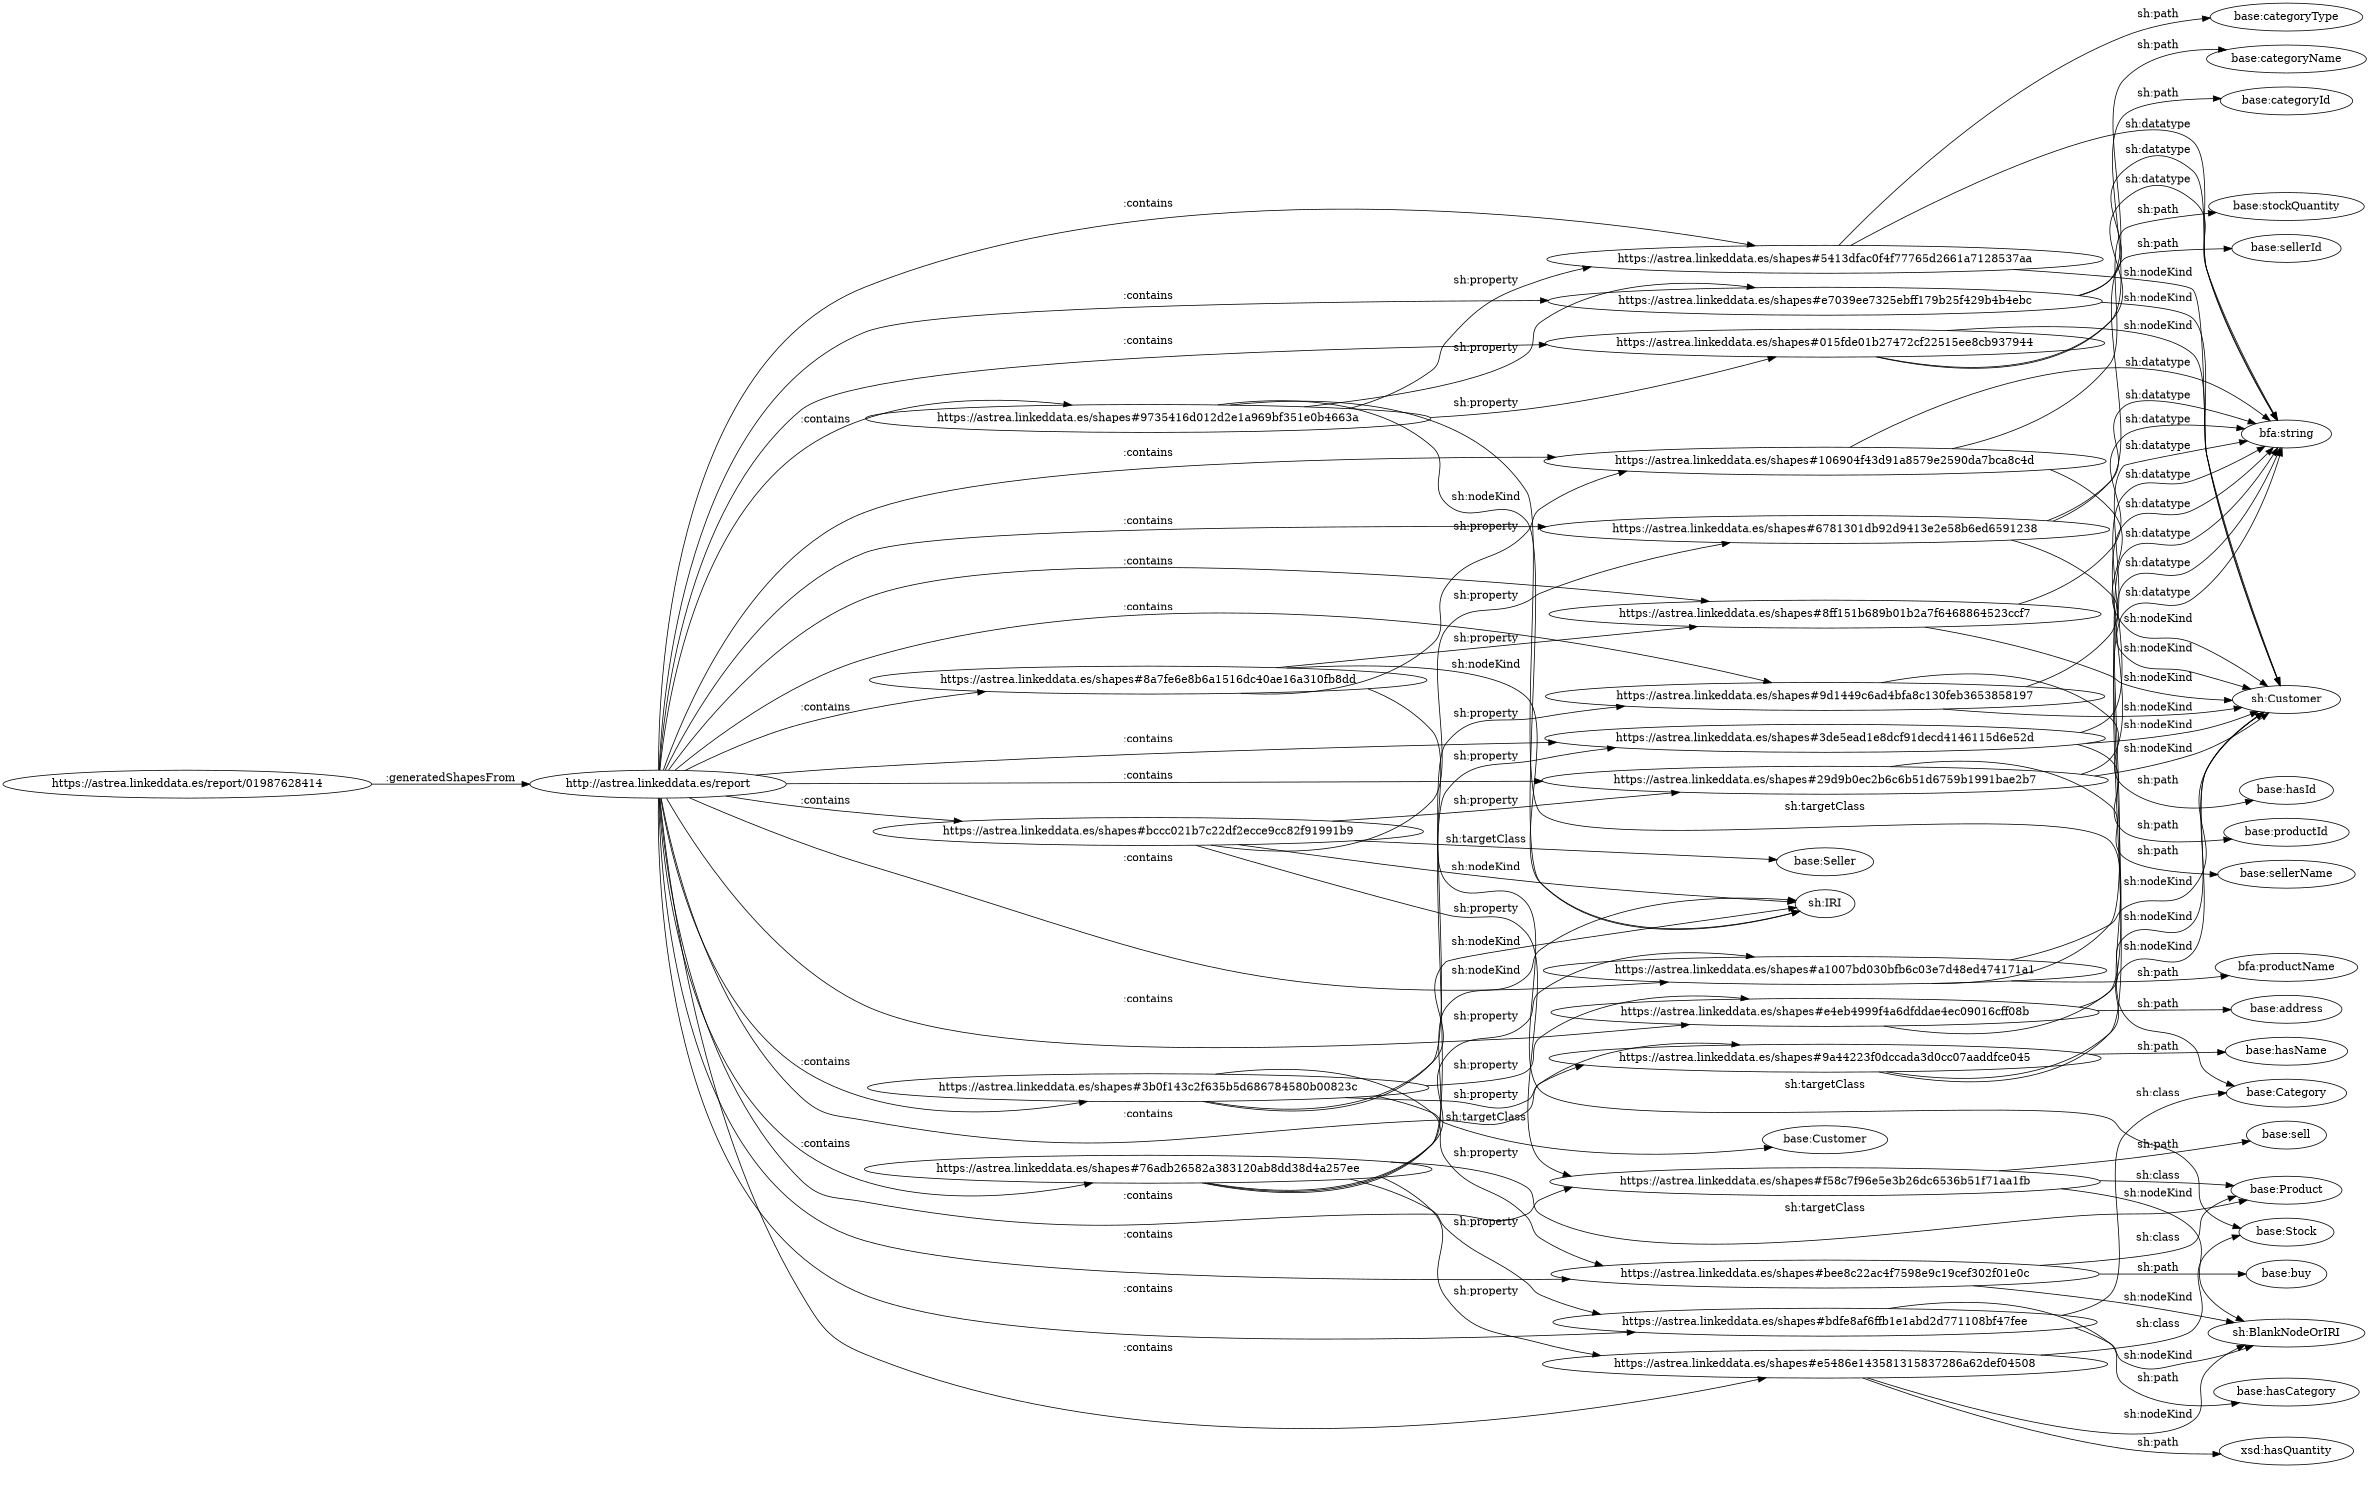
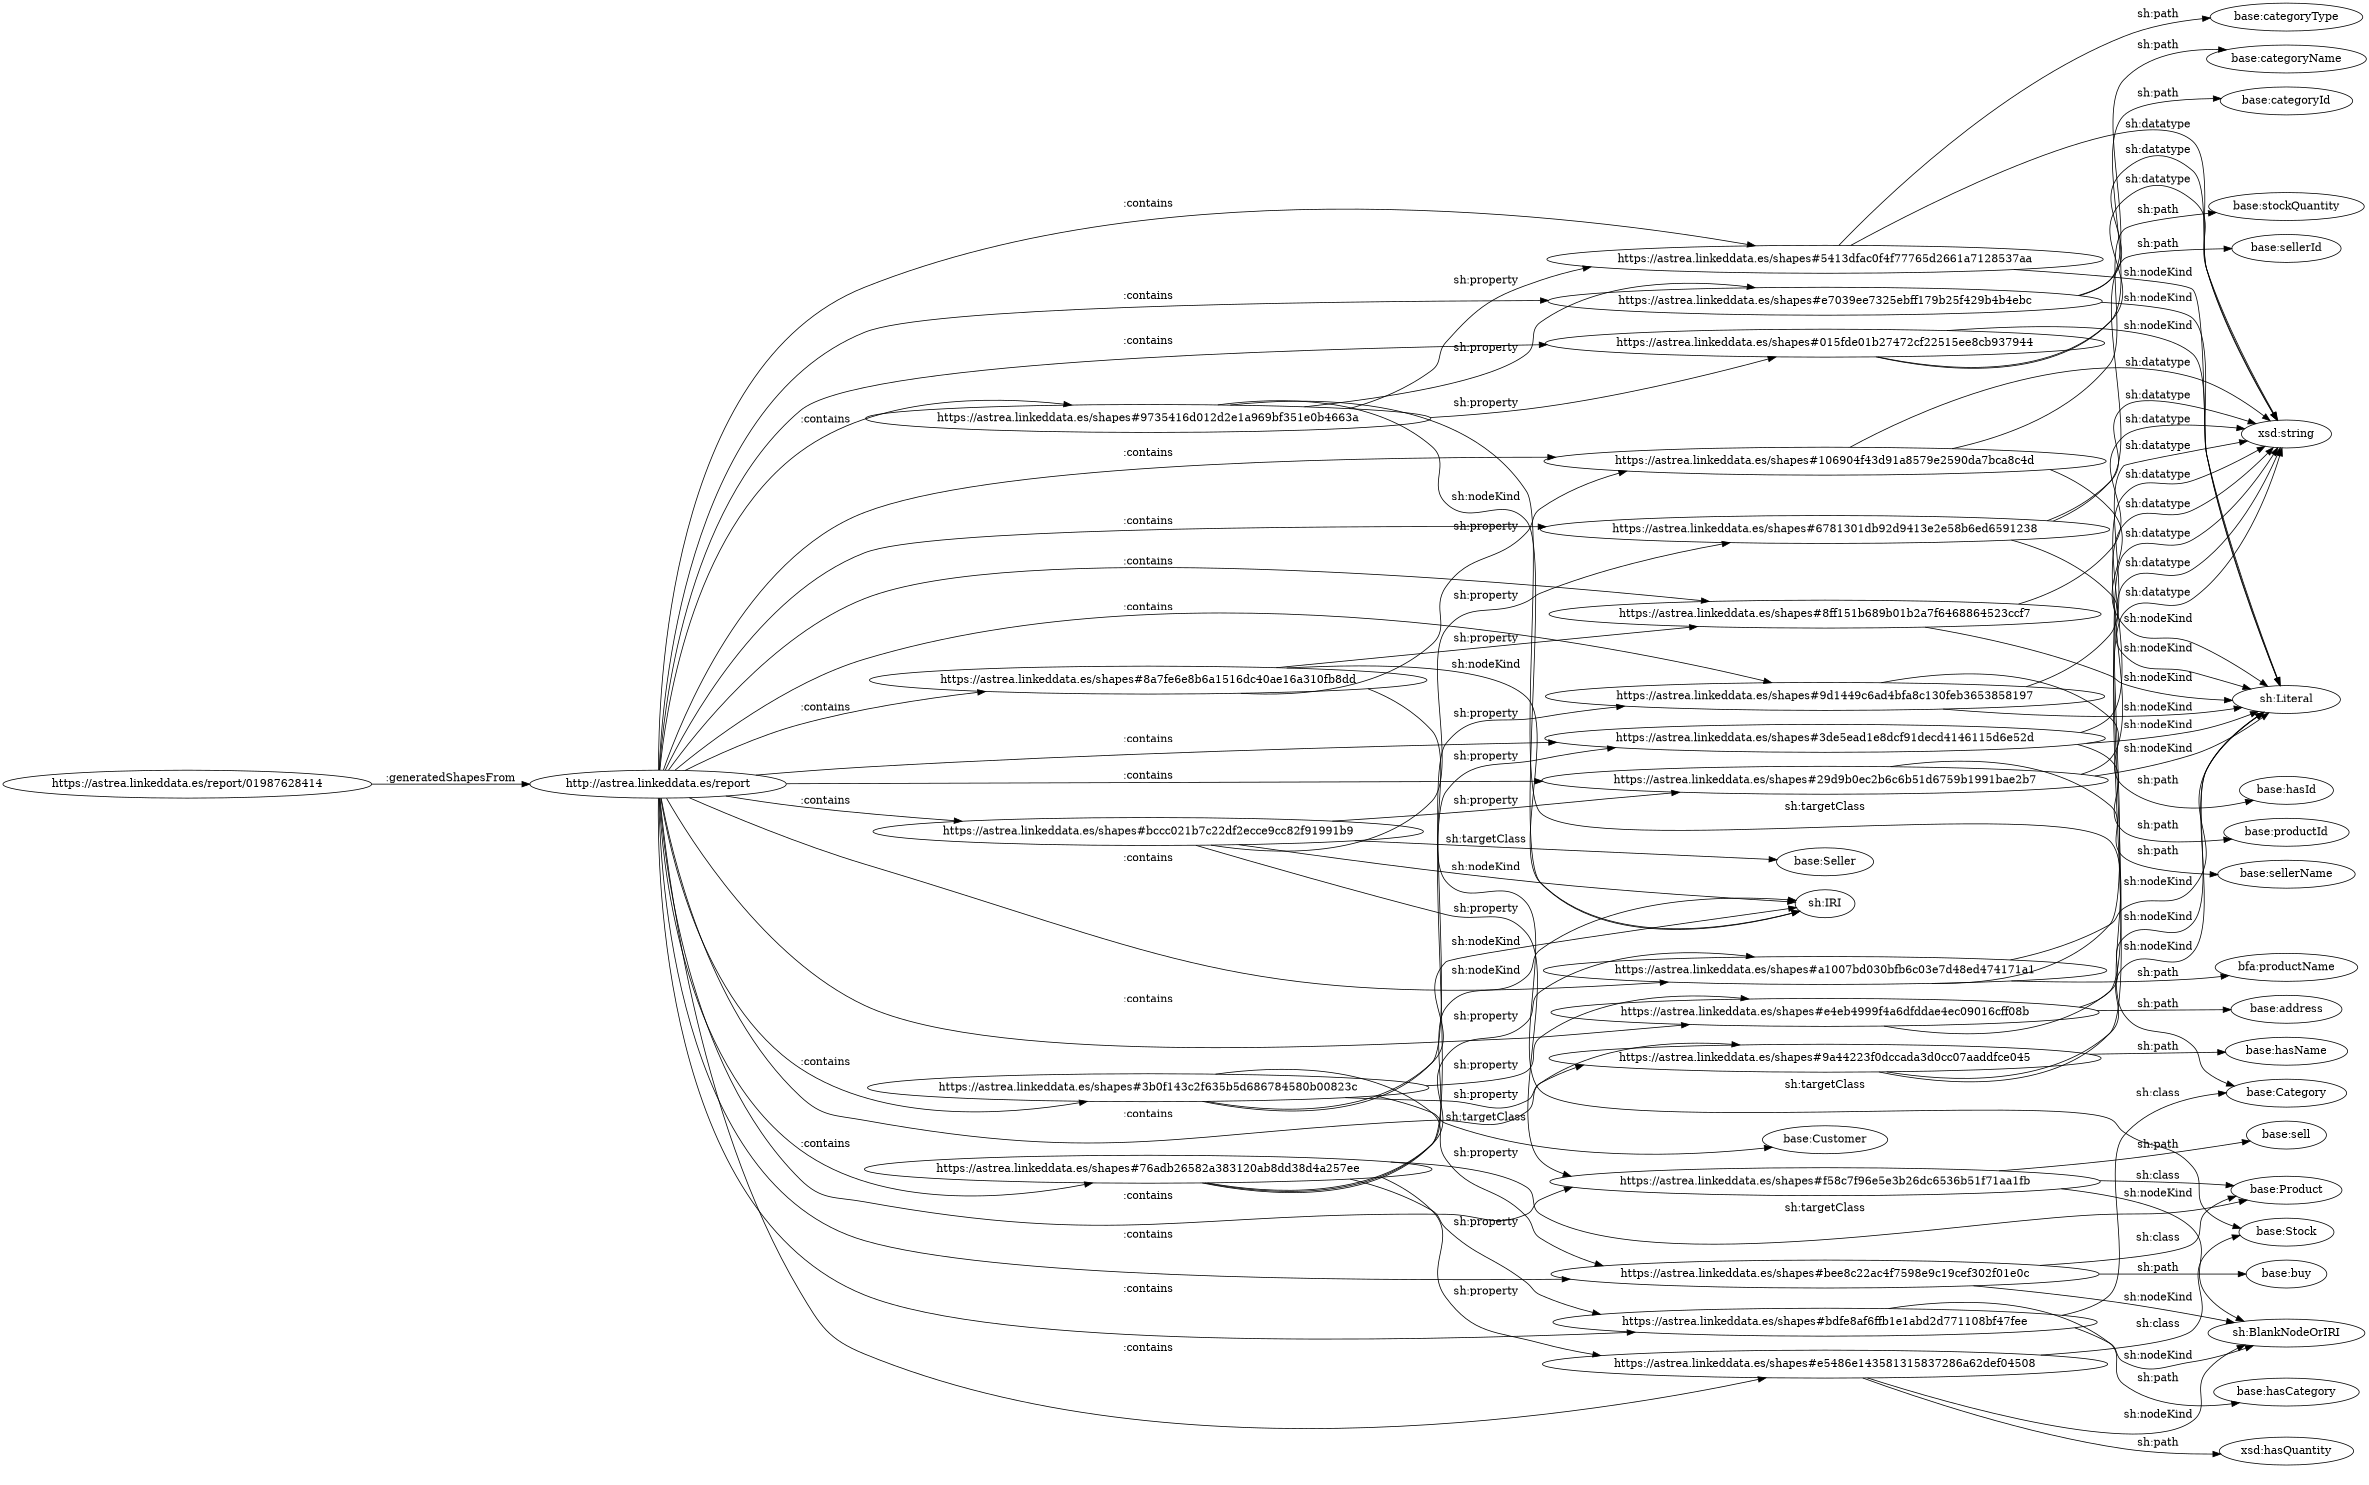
node "bfa:string": label "bfa:string" -> "xsd:string"
node "sh:Customer": label "sh:Customer" -> "sh:Literal"
